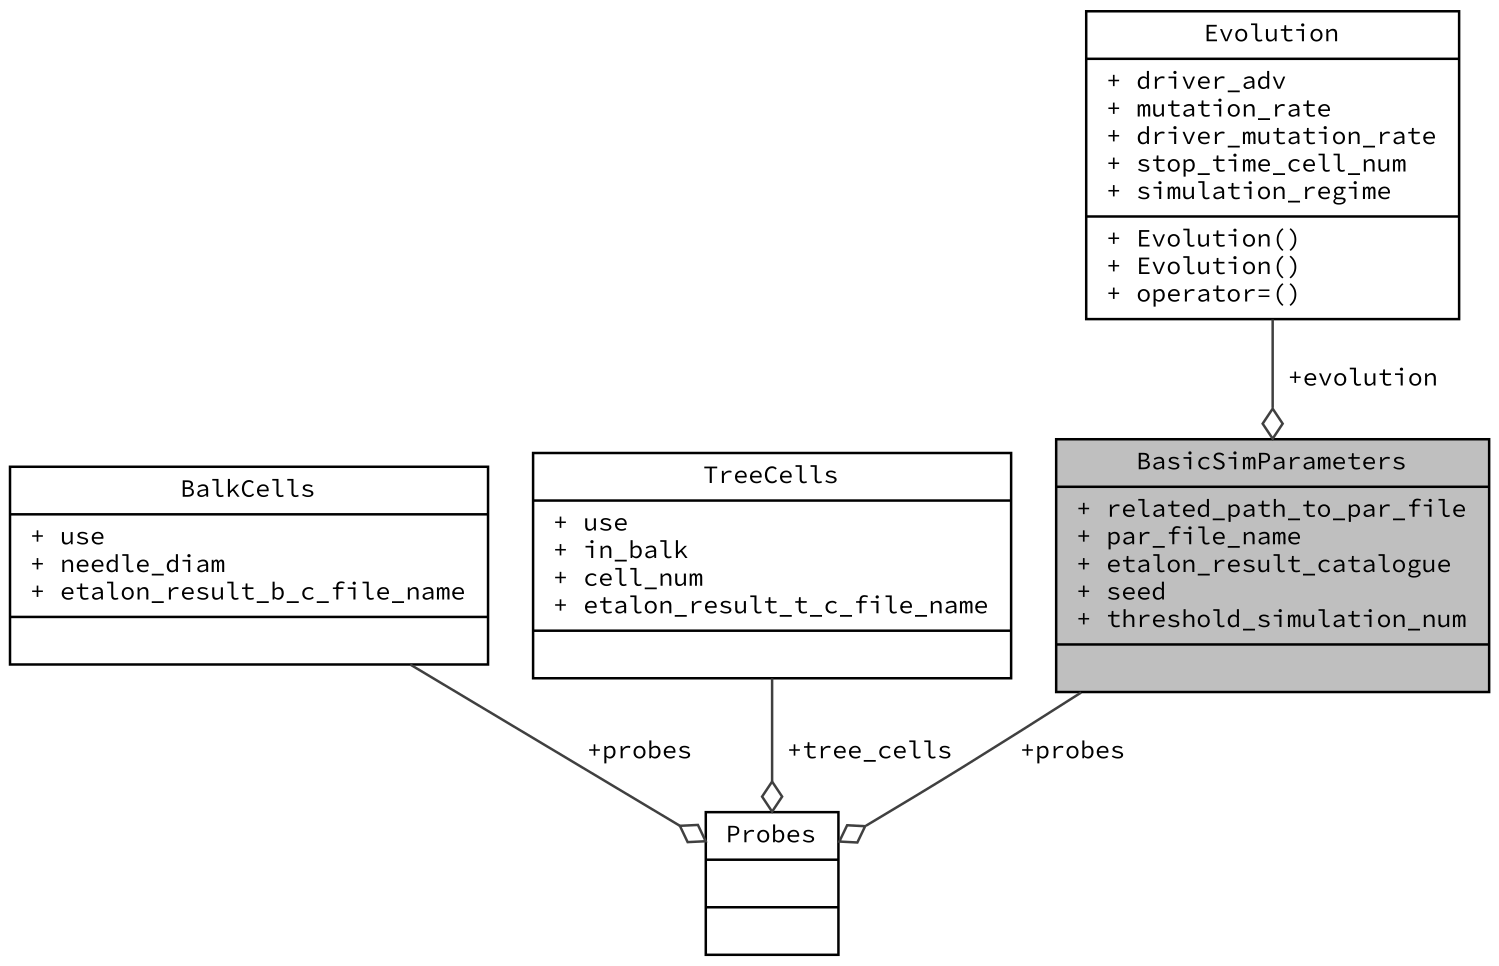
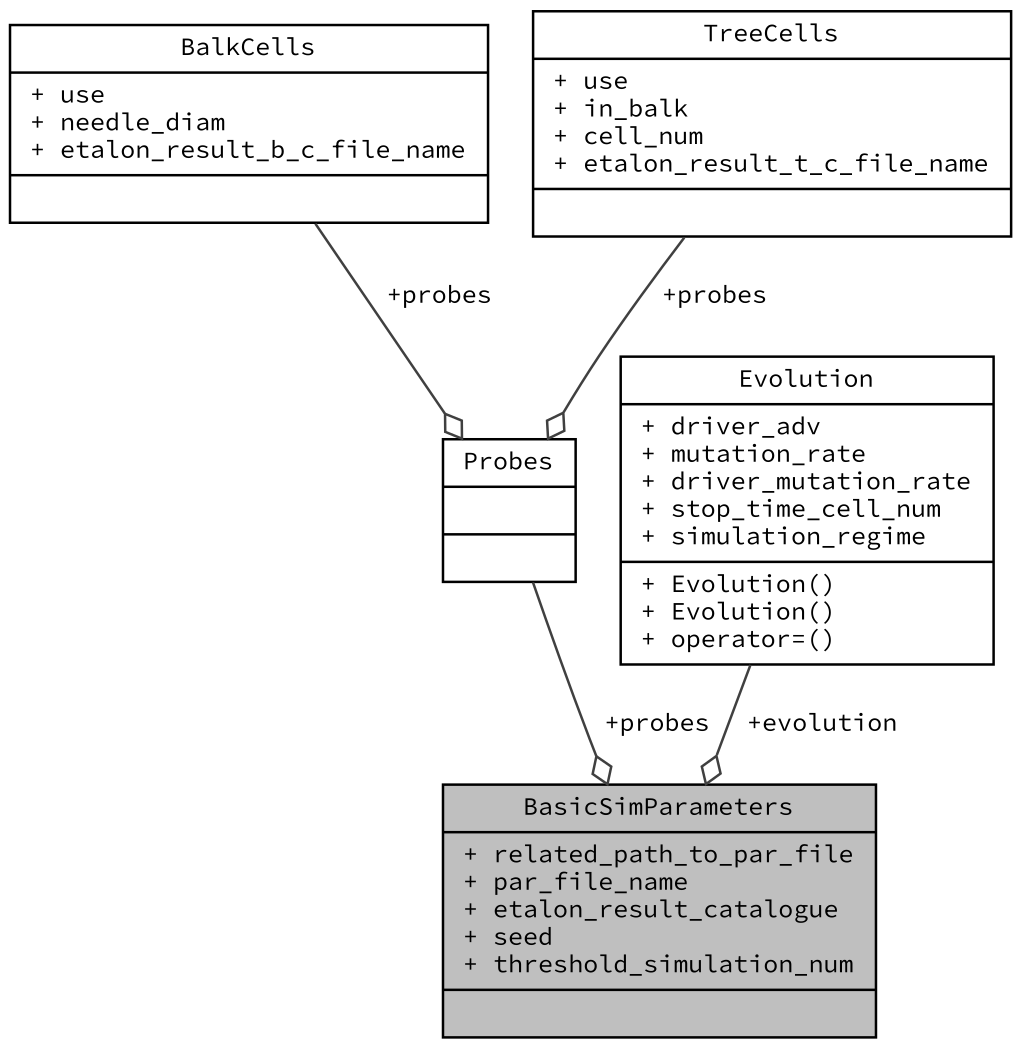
edge "TreeCells" -> "Probes": label " +tree_cells" -> " +probes"
edge "BasicSimParameters" -> "Probes": reversed
